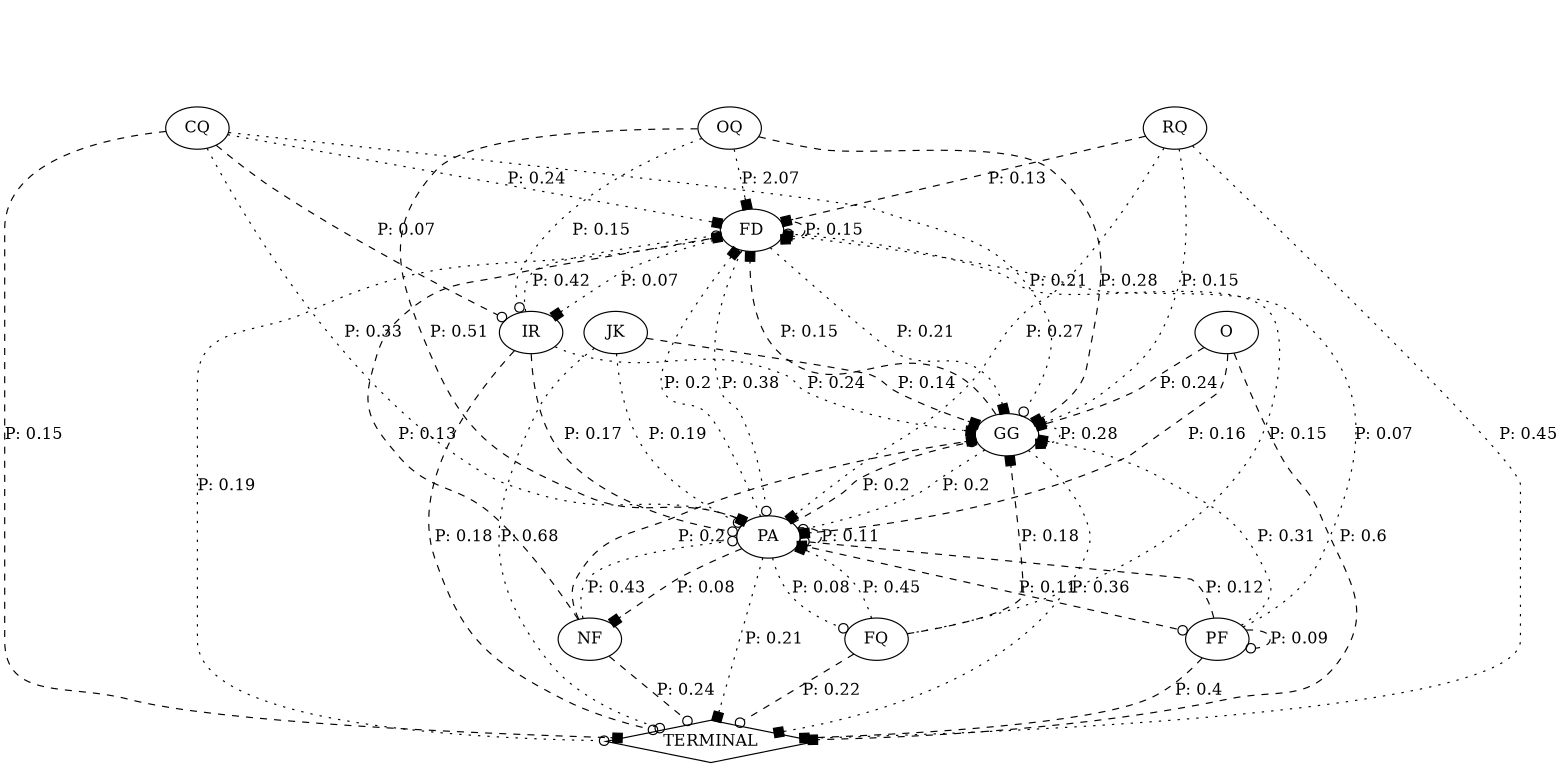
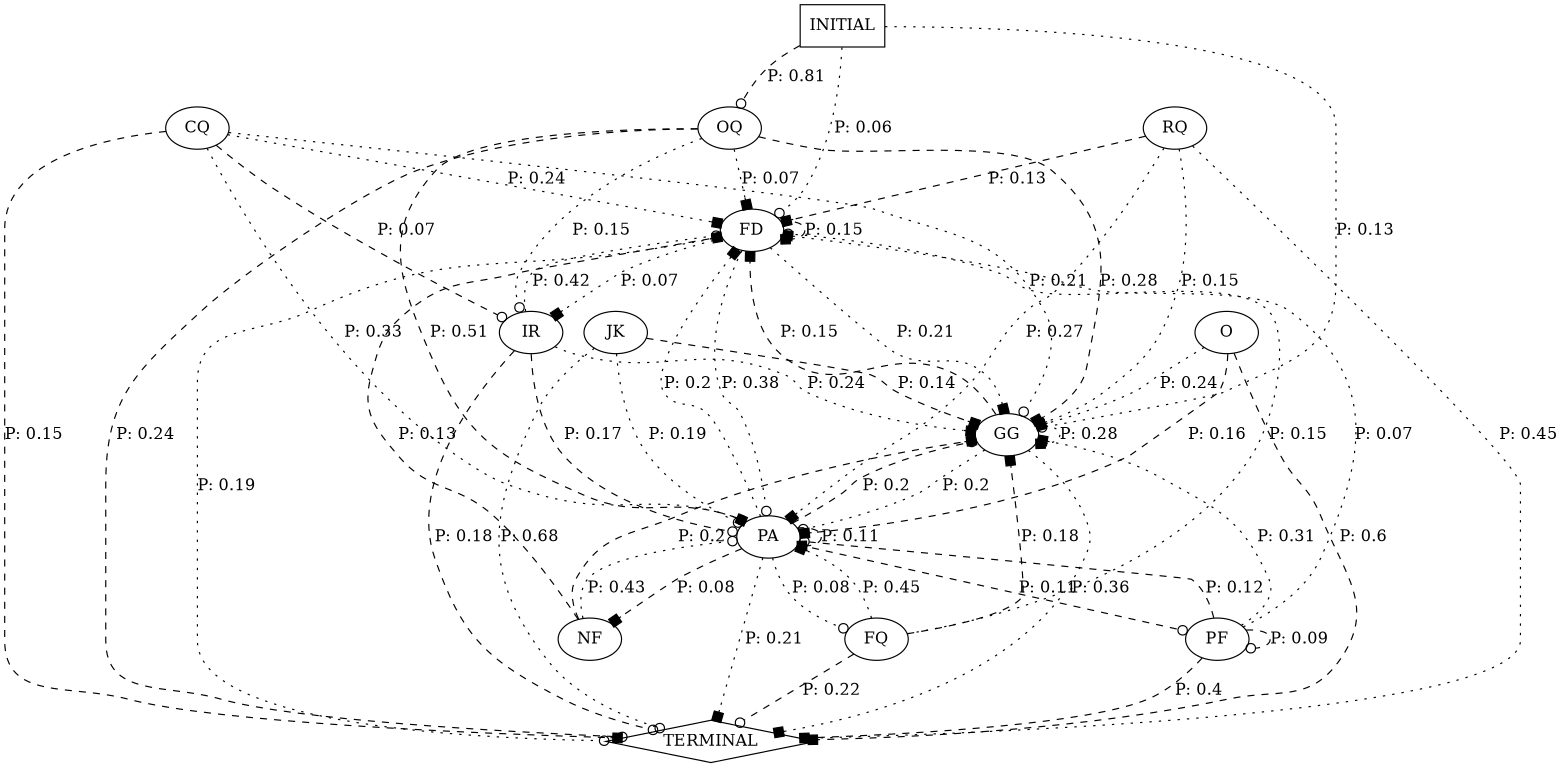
node "INITIAL": added
edge "OQ" -> "FD": label "P: 2.07" -> "P: 0.07"
edge "O" -> "GG": style dashed -> dotted
edge "NF" -> "TERMINAL": now "OQ" -> "TERMINAL"
